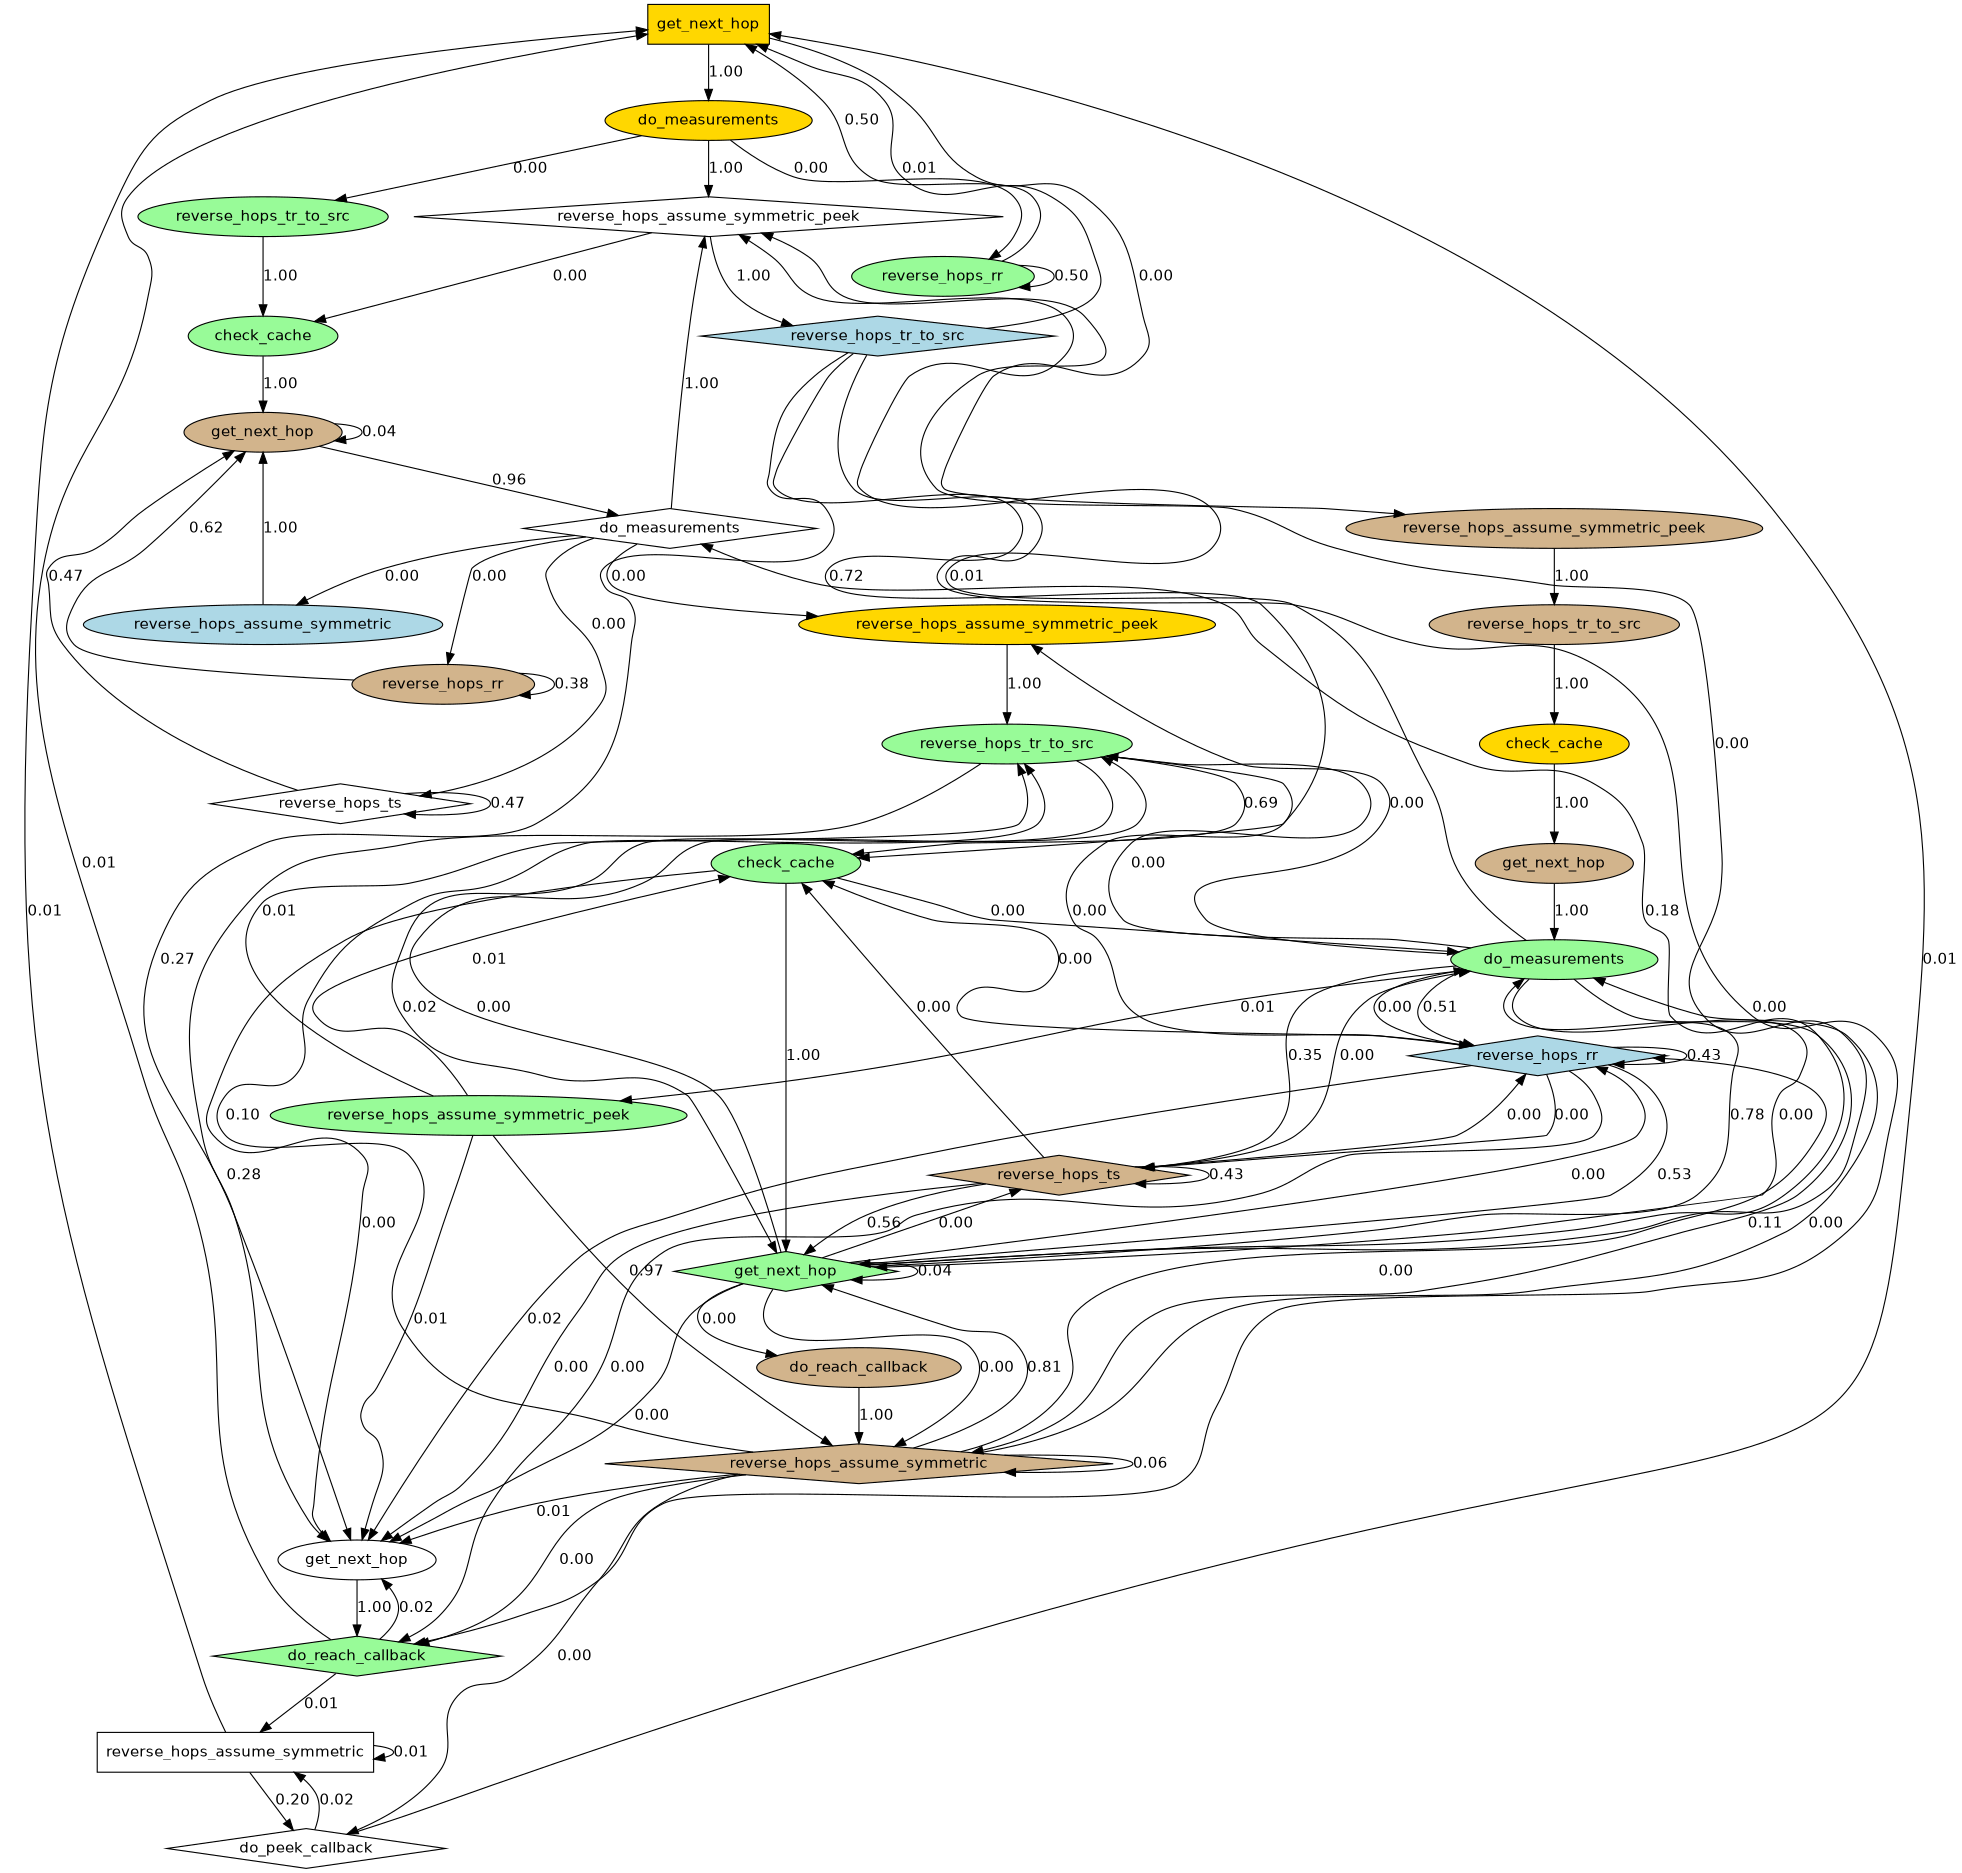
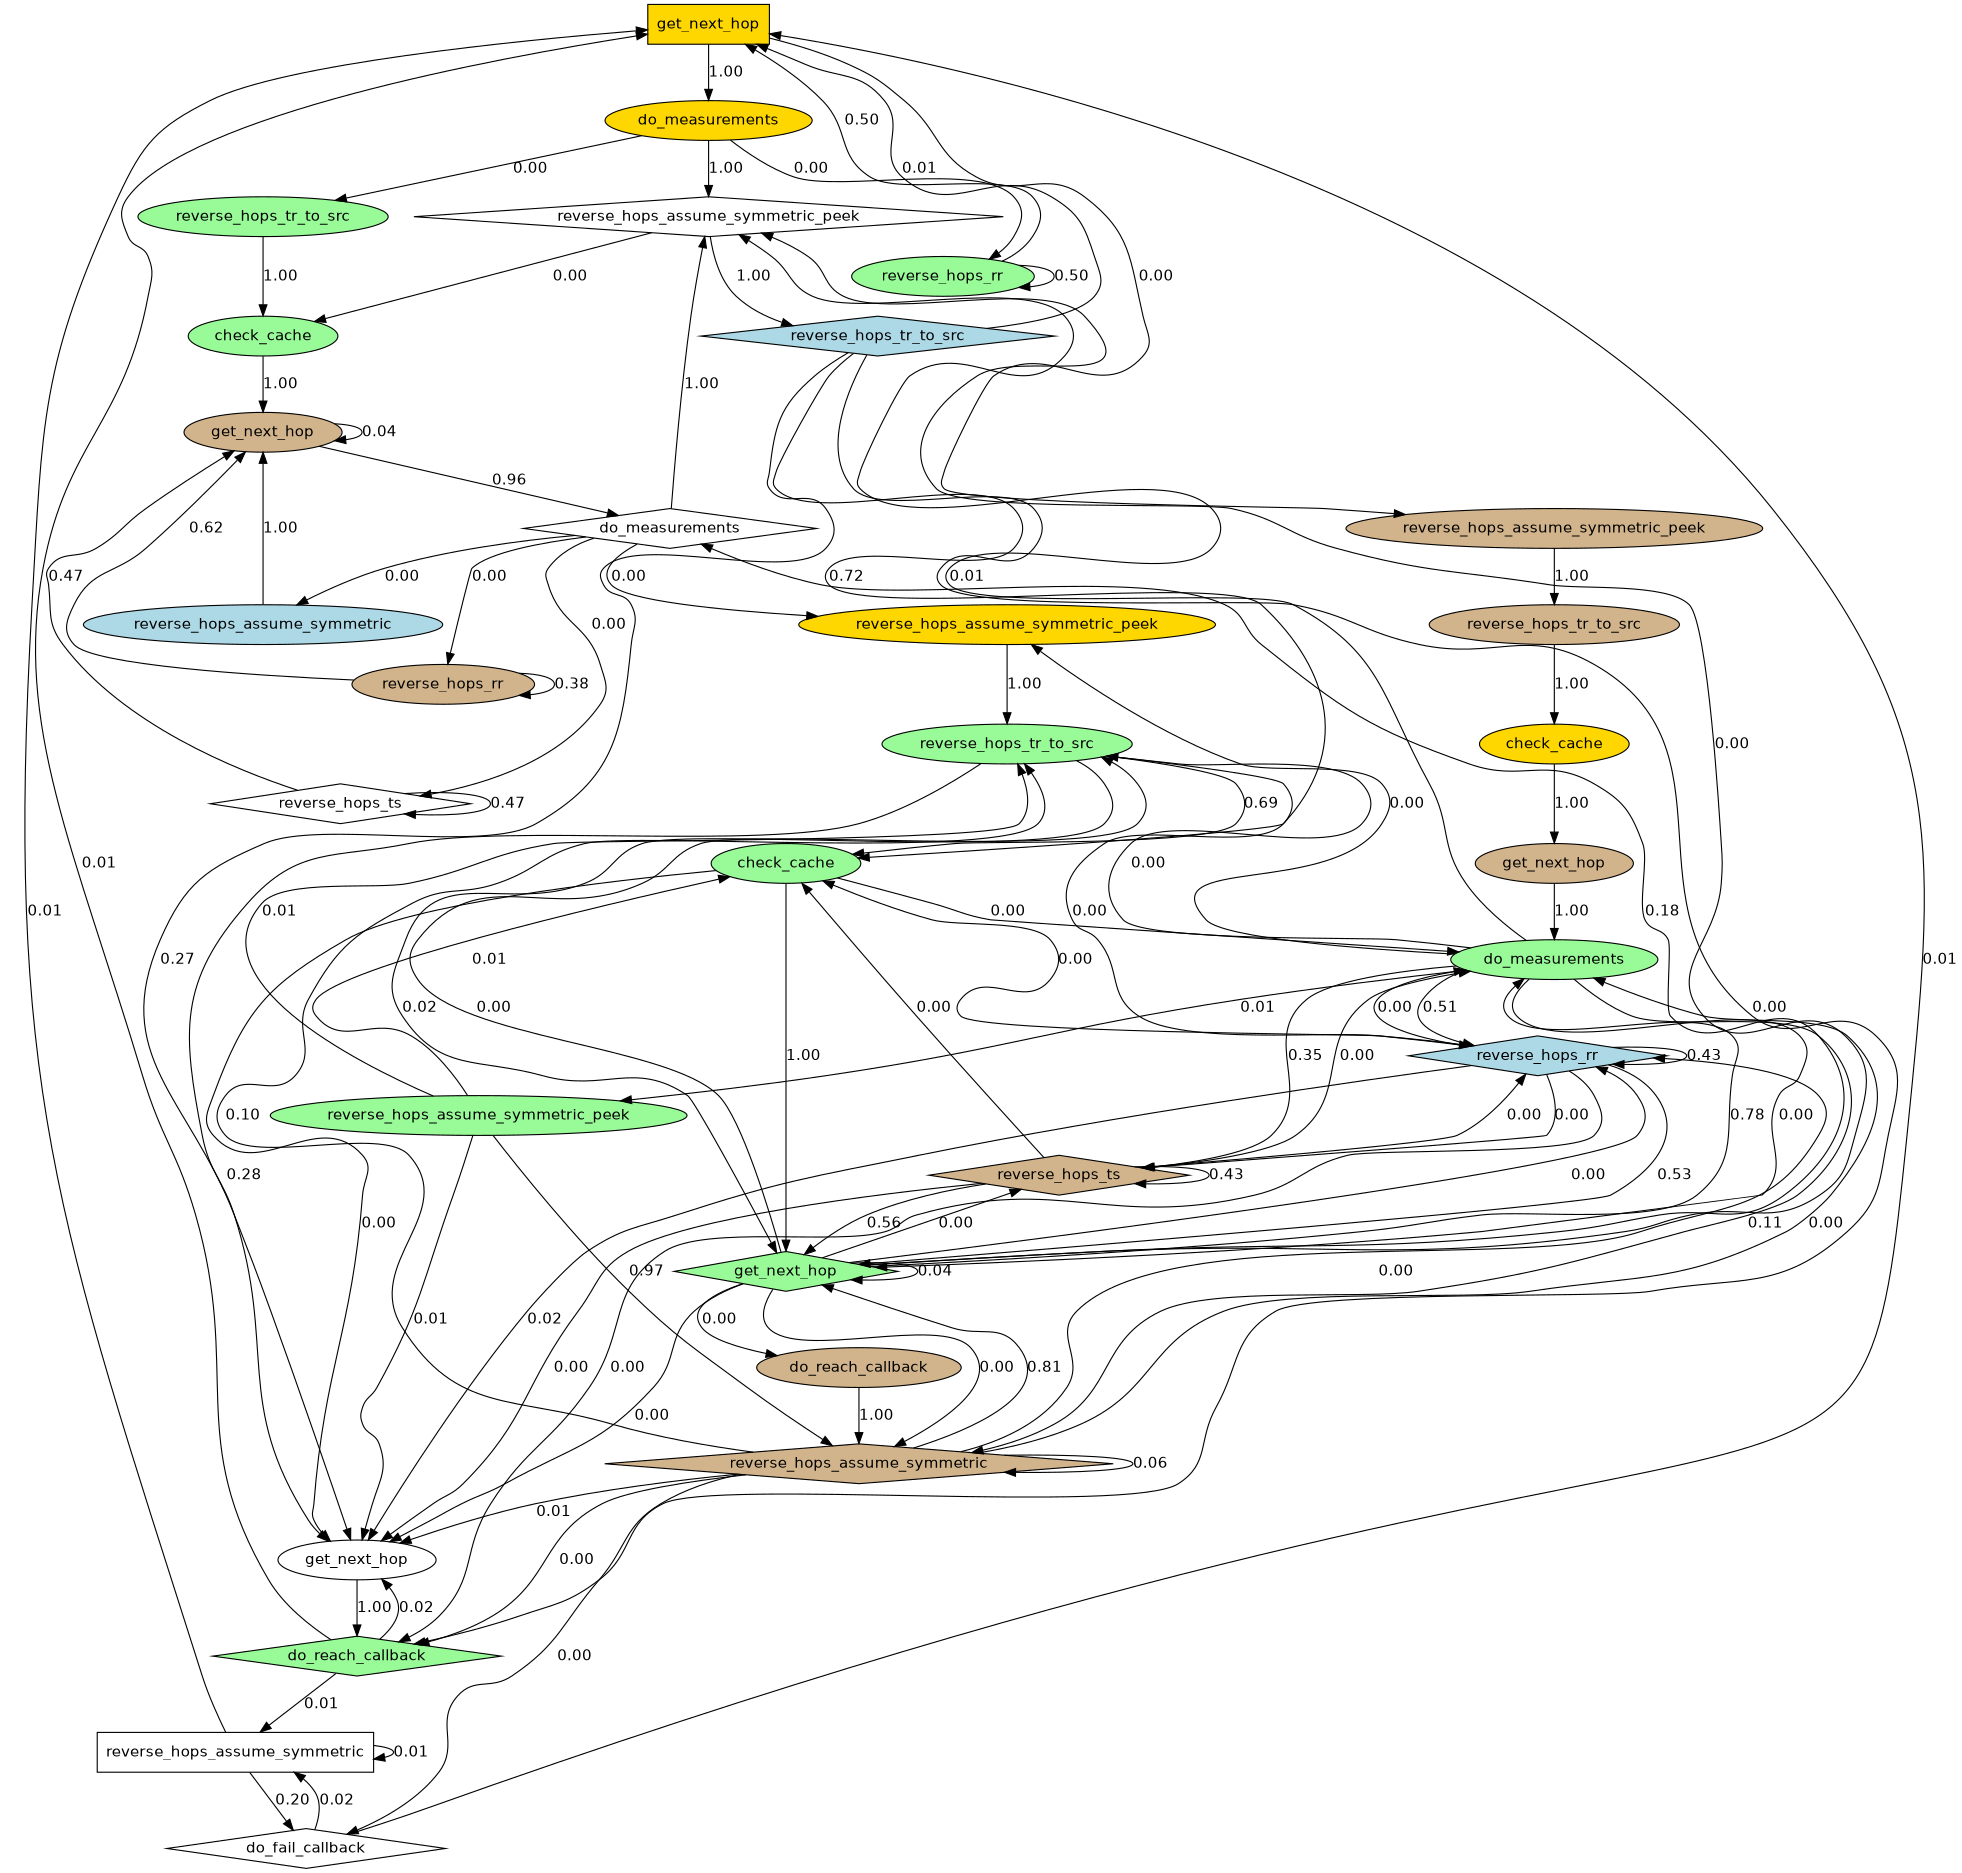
node "do_peek_callback": label "do_peek_callback" -> "do_fail_callback"
